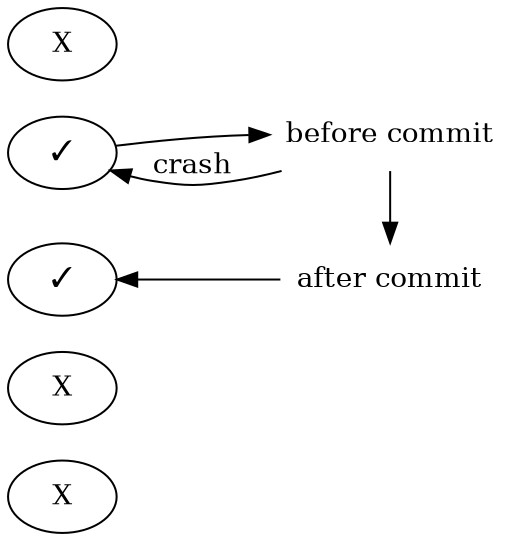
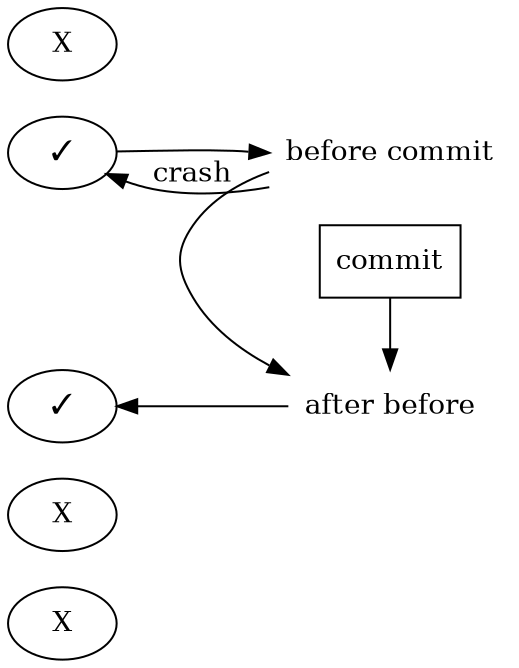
node "commit": added
node "after commit": label "after commit" -> "after before"
